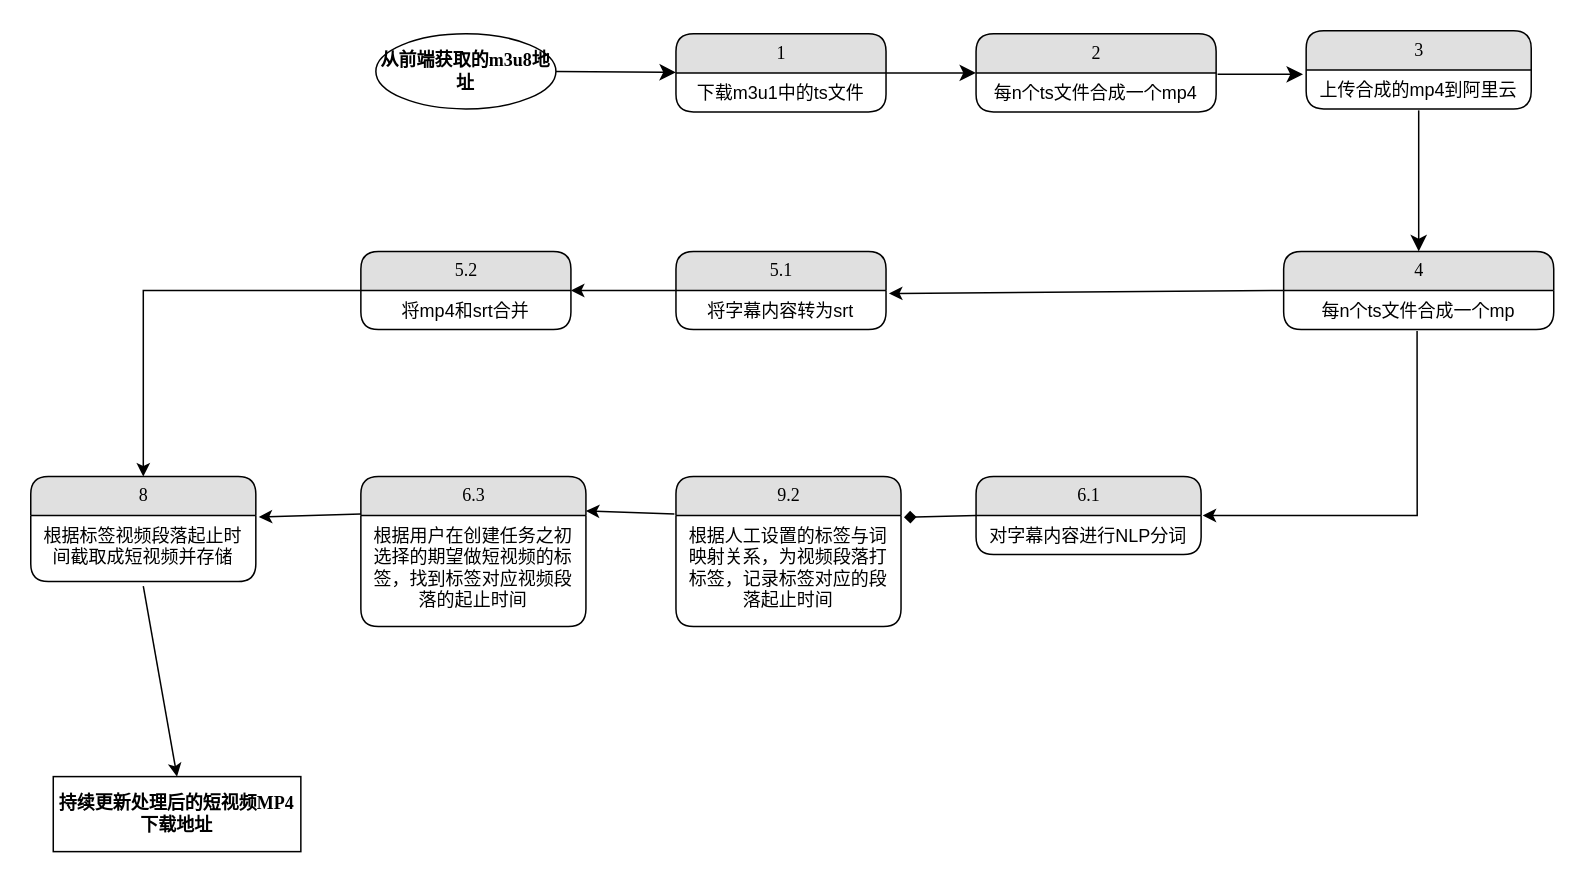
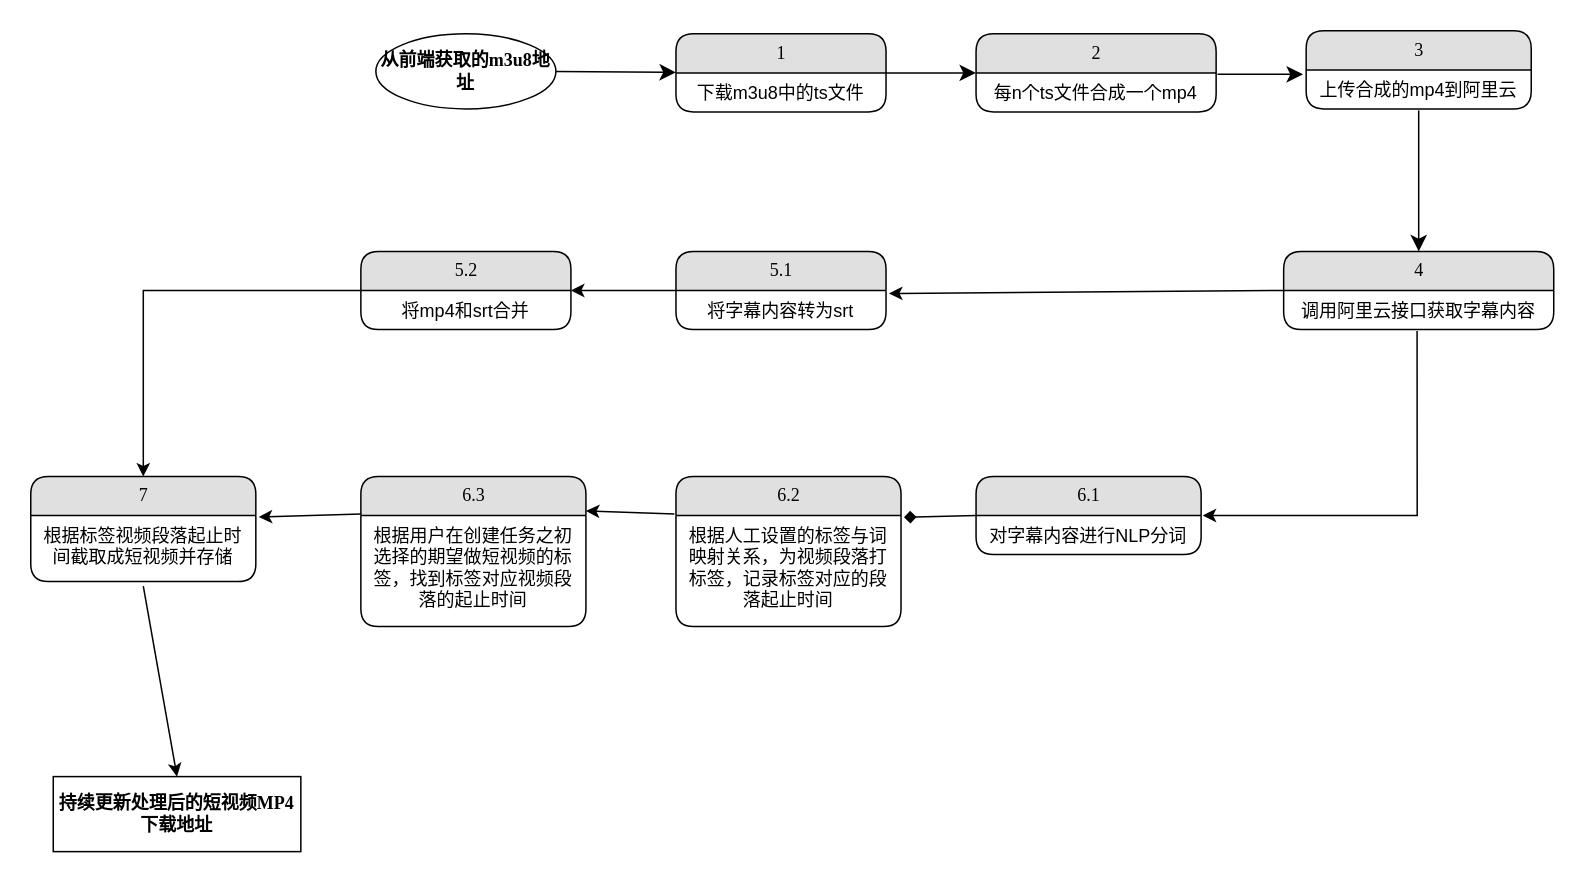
node "下载m3u1中的ts文件": label "下载m3u1中的ts文件" -> "下载m3u8中的ts文件"
node "每n个ts文件合成一个mp": label "每n个ts文件合成一个mp" -> "调用阿里云接口获取字幕内容"
node "8": label "8" -> "7"
node "9.2": label "9.2" -> "6.2"
